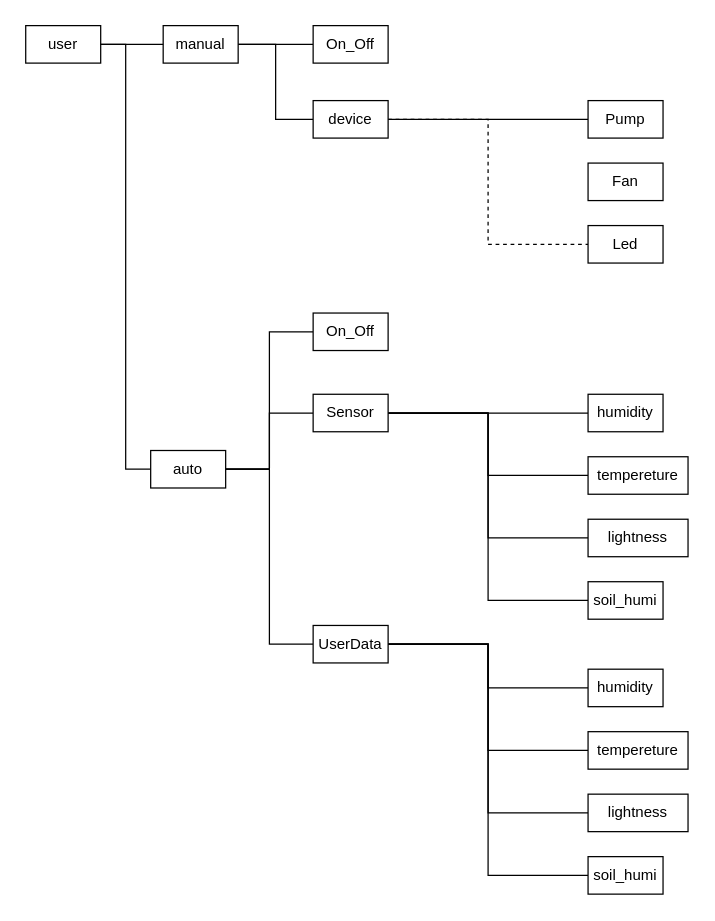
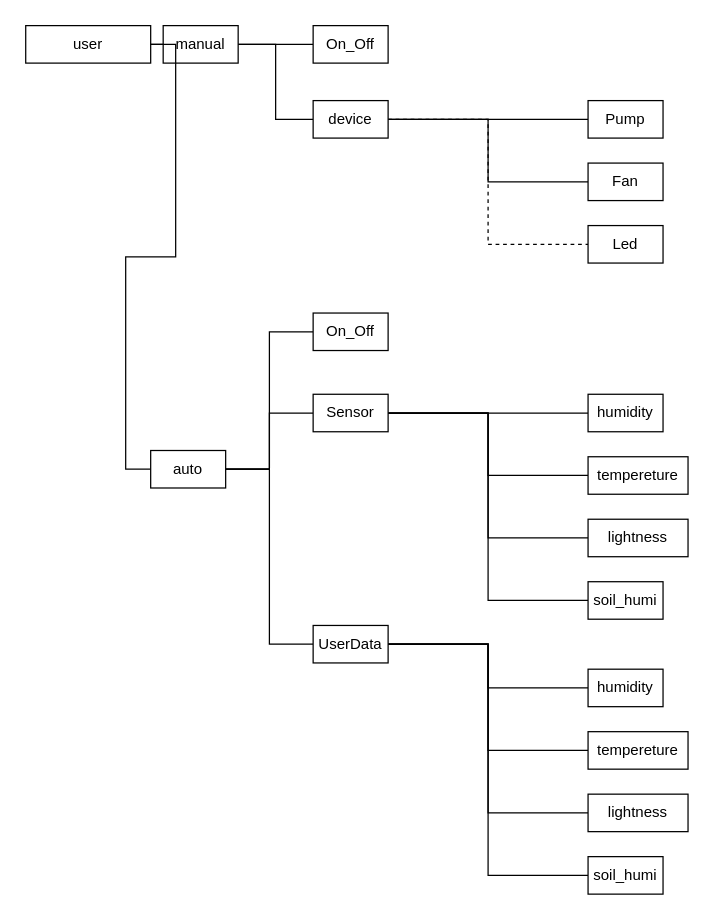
node "user": size 75x38 -> 125x38
edge "device" -- "Fan": added
